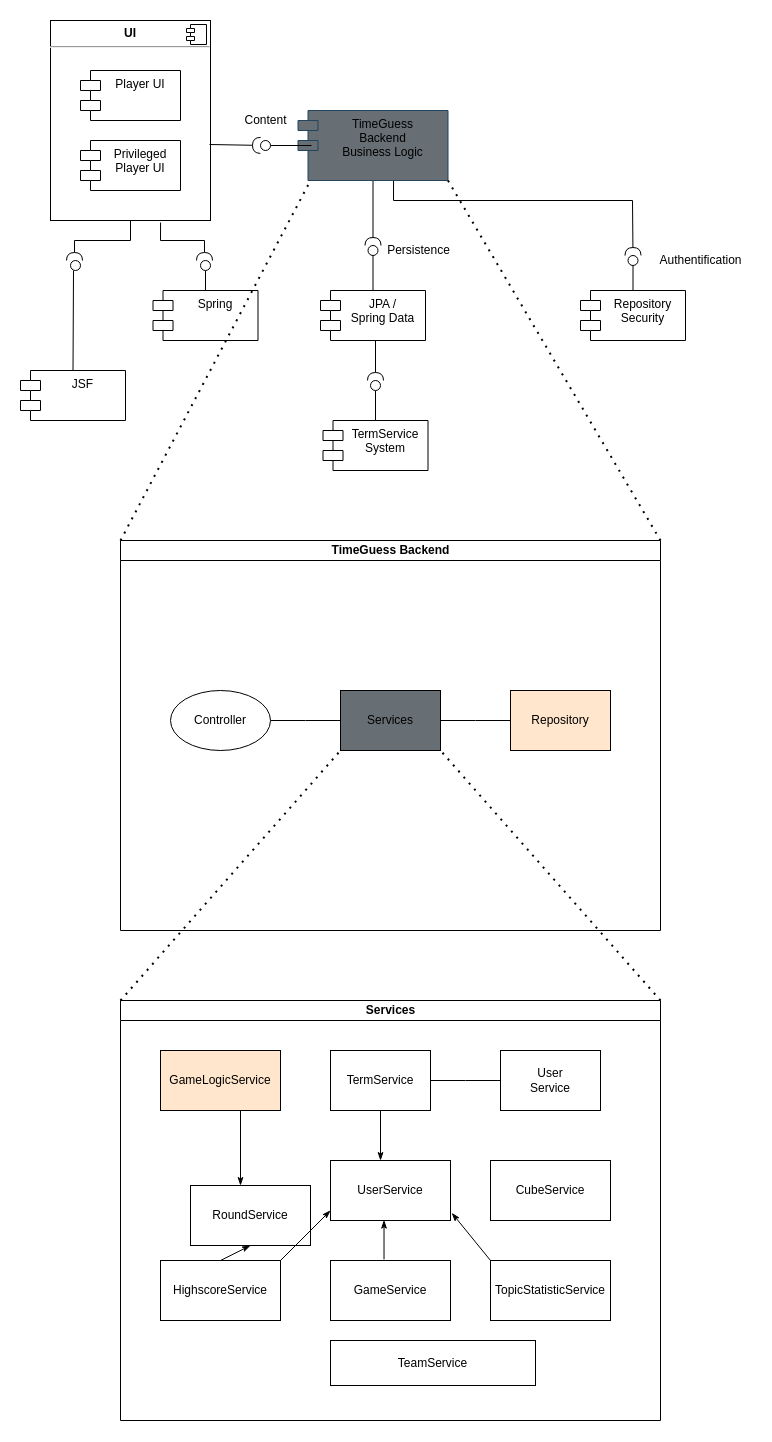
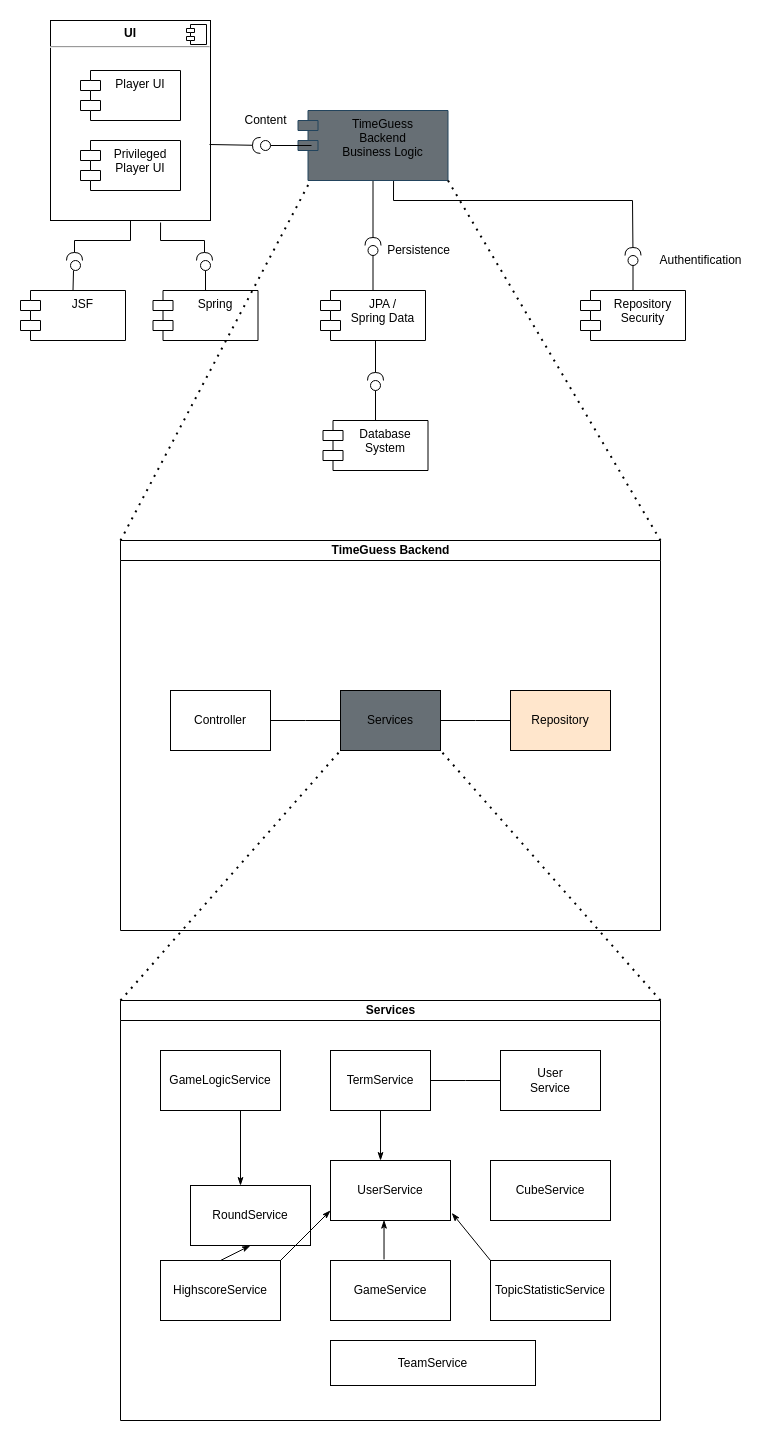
node "JSF": moved (73, 396) -> (73, 316)
node "TermService System": label "TermService System" -> "Database System"
node "Controller": shape ellipse -> rectangle
node "GameLogicService": fillcolor #ffe6cc -> #ffffff
